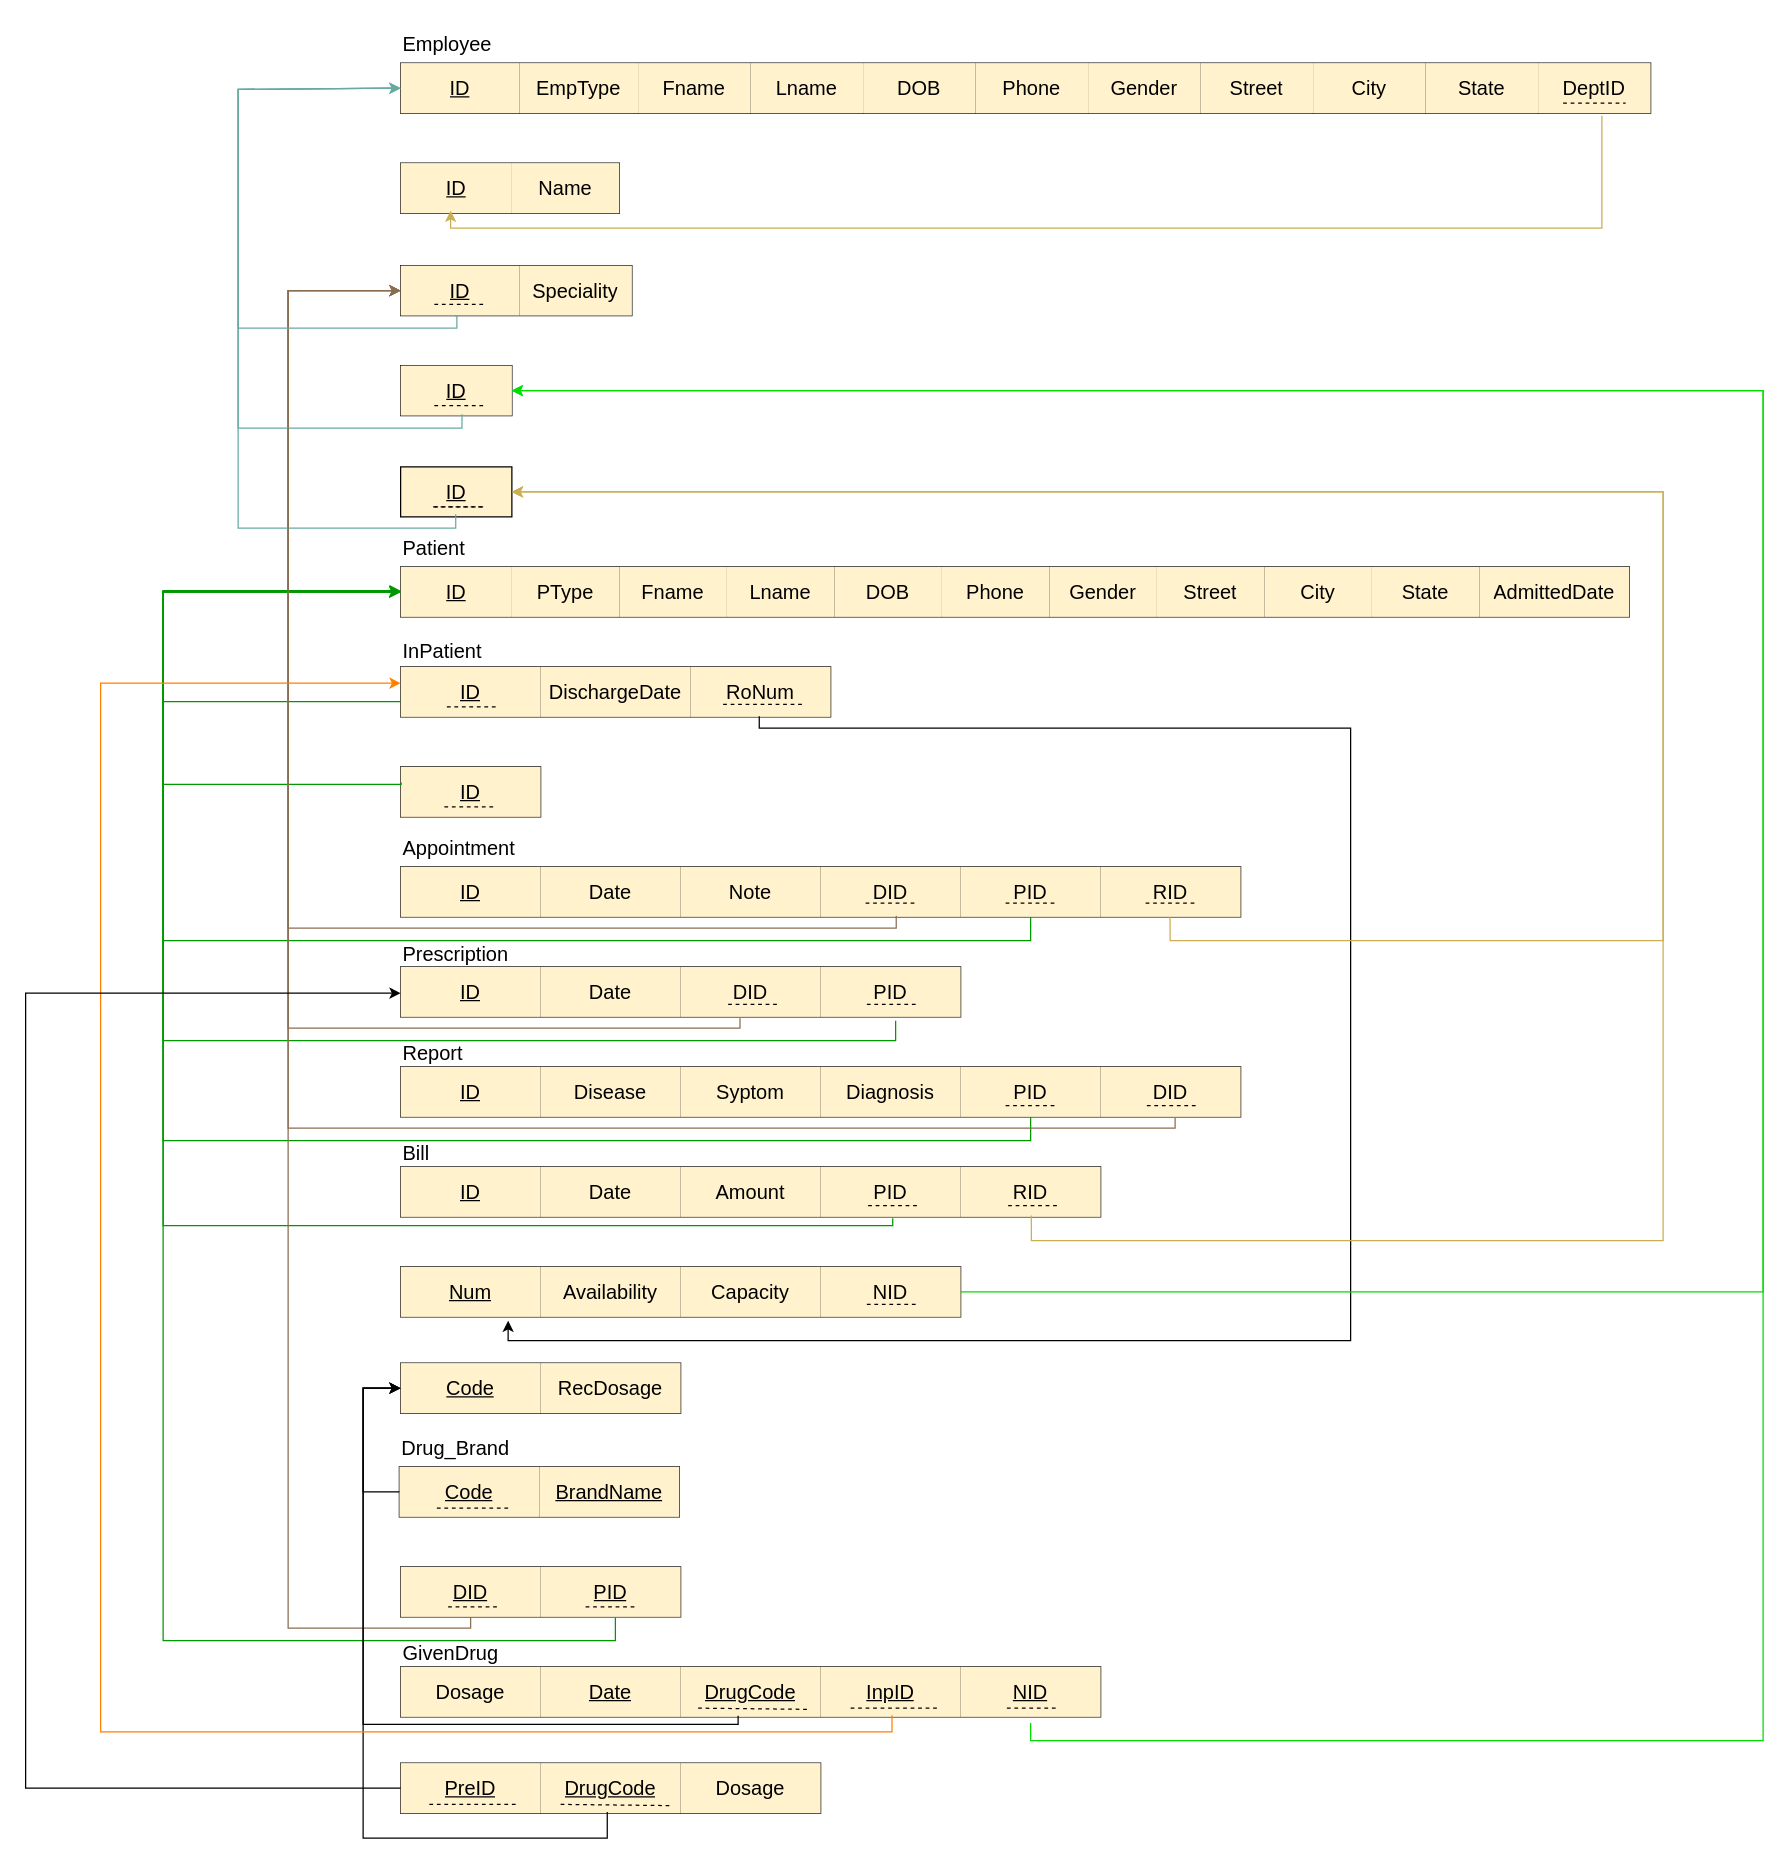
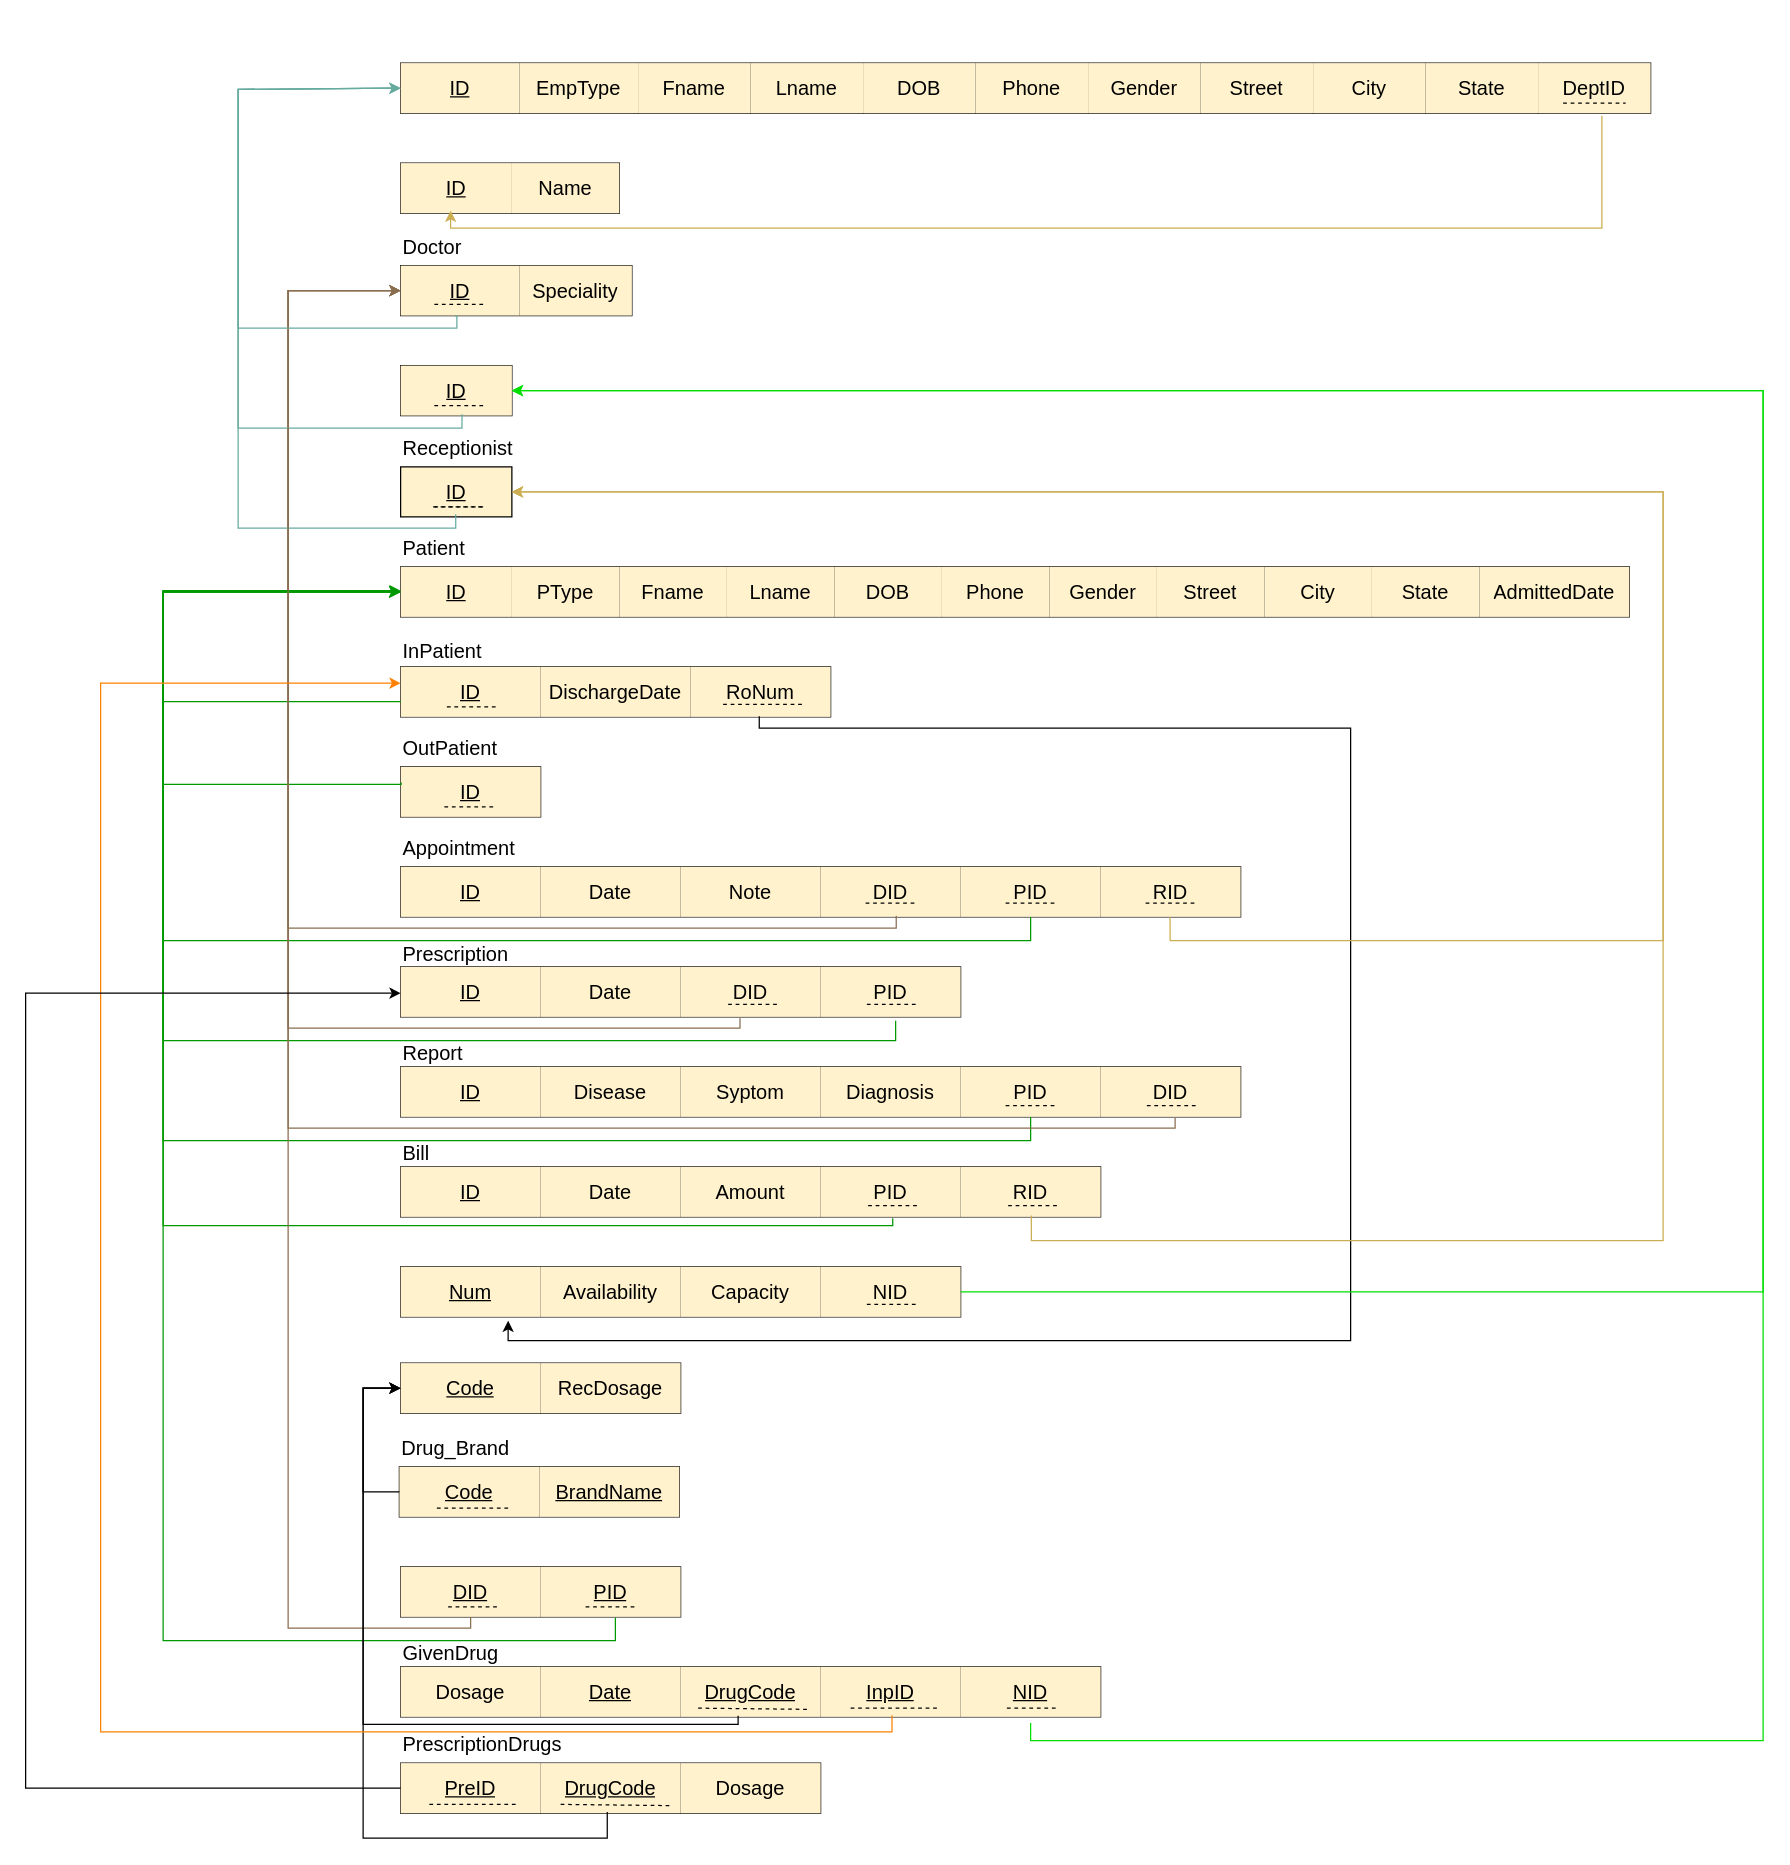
node "Employee": removed
node "Doctor": added
node "Receptionist": added
node "OutPatient": added
node "PrescriptionDrugs": added
